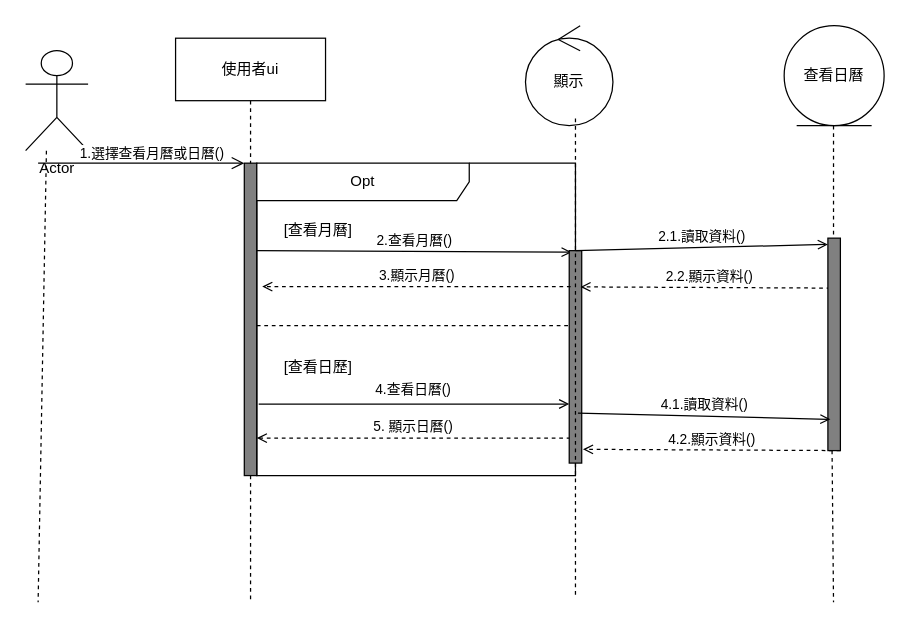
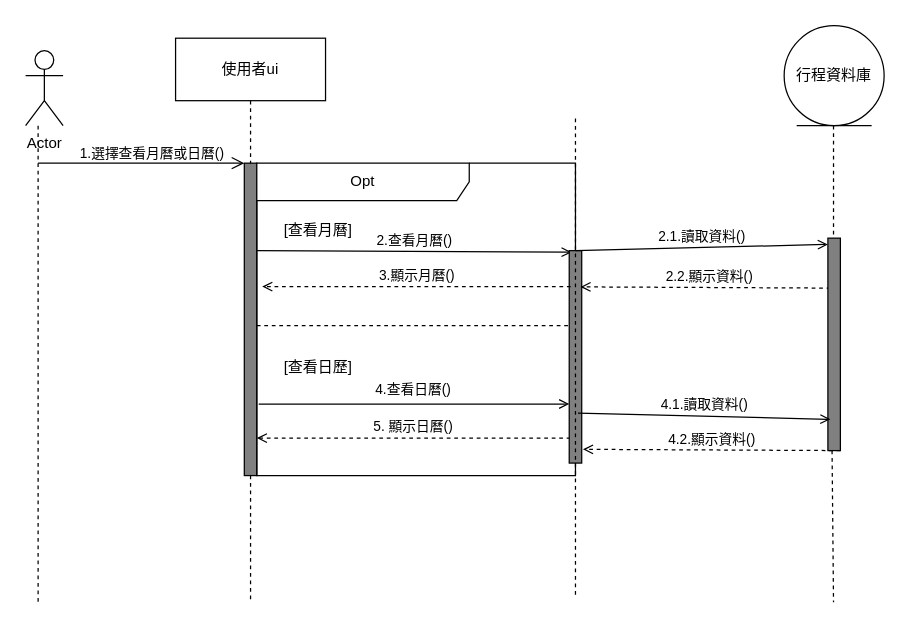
node "顯示": removed
node "查看日曆": label "查看日曆" -> "行程資料庫"
node "Actor": size 63x100 -> 38x75
